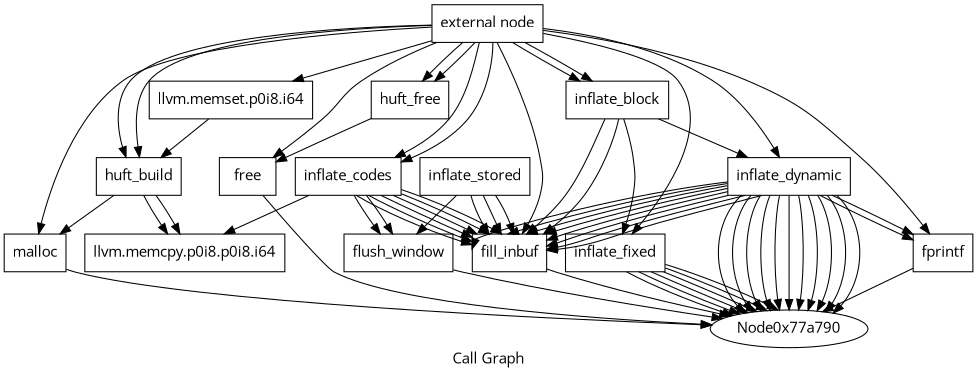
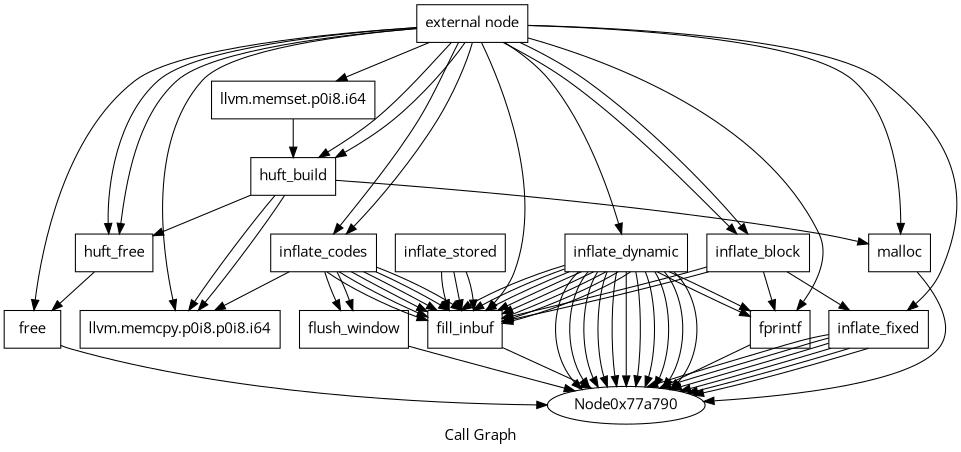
edge "external node" -> "llvm.memcpy.p0i8.p0i8.i64": added
edge "inflate_block" -> "inflate_dynamic": now "inflate_block" -> "fprintf"
edge "inflate_stored" -> "flush_window": removed
edge "huft_build" -> "huft_free": added
